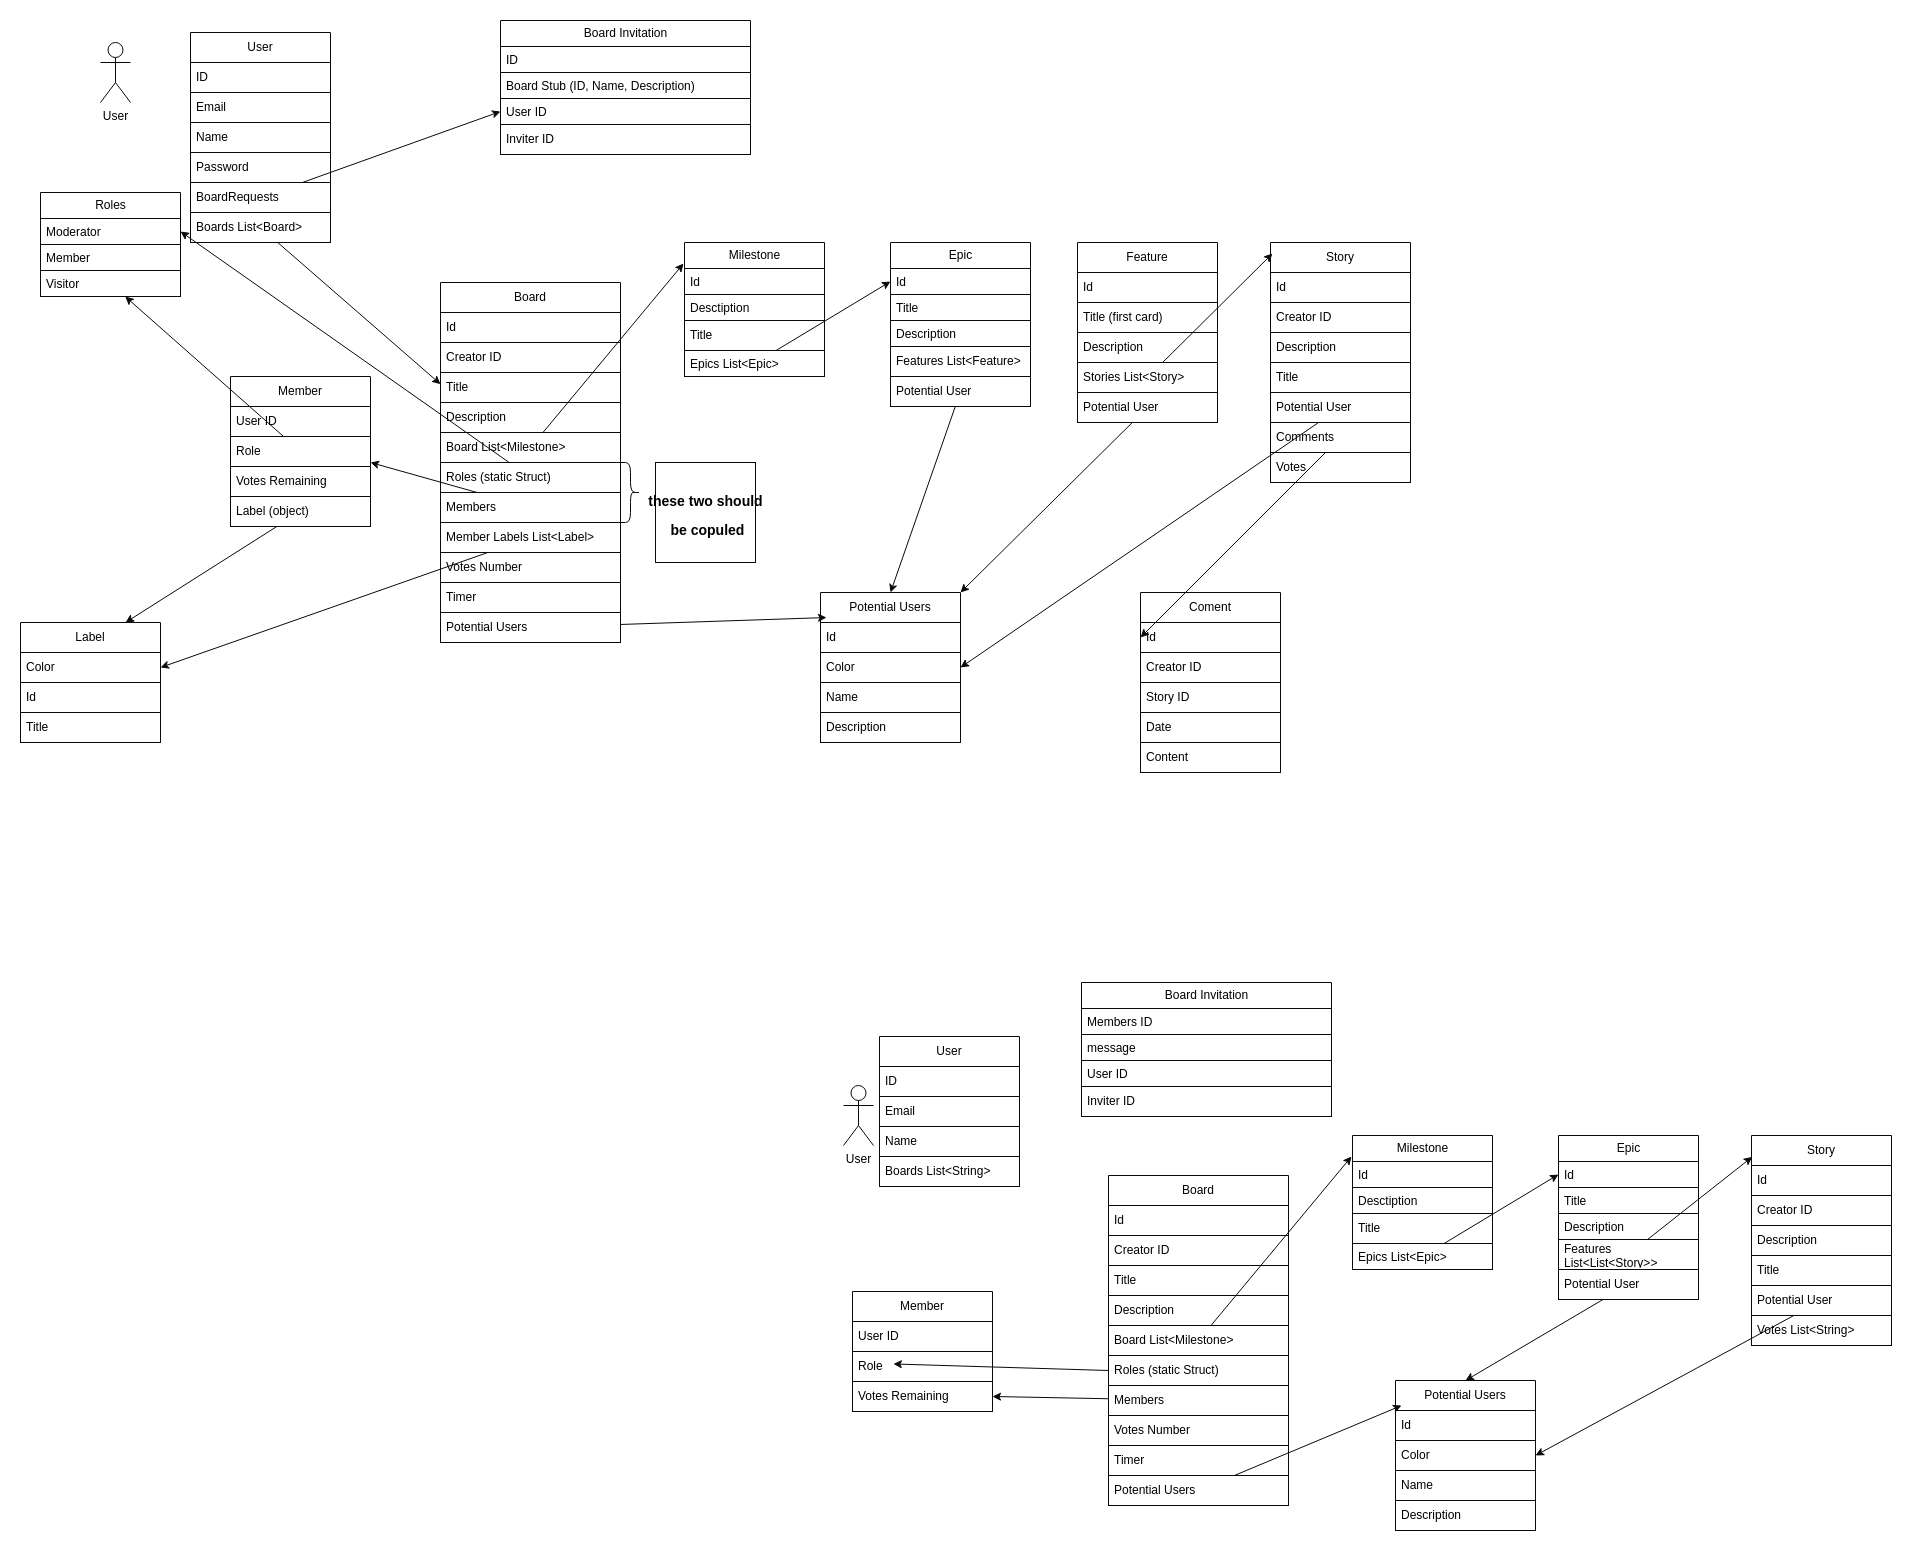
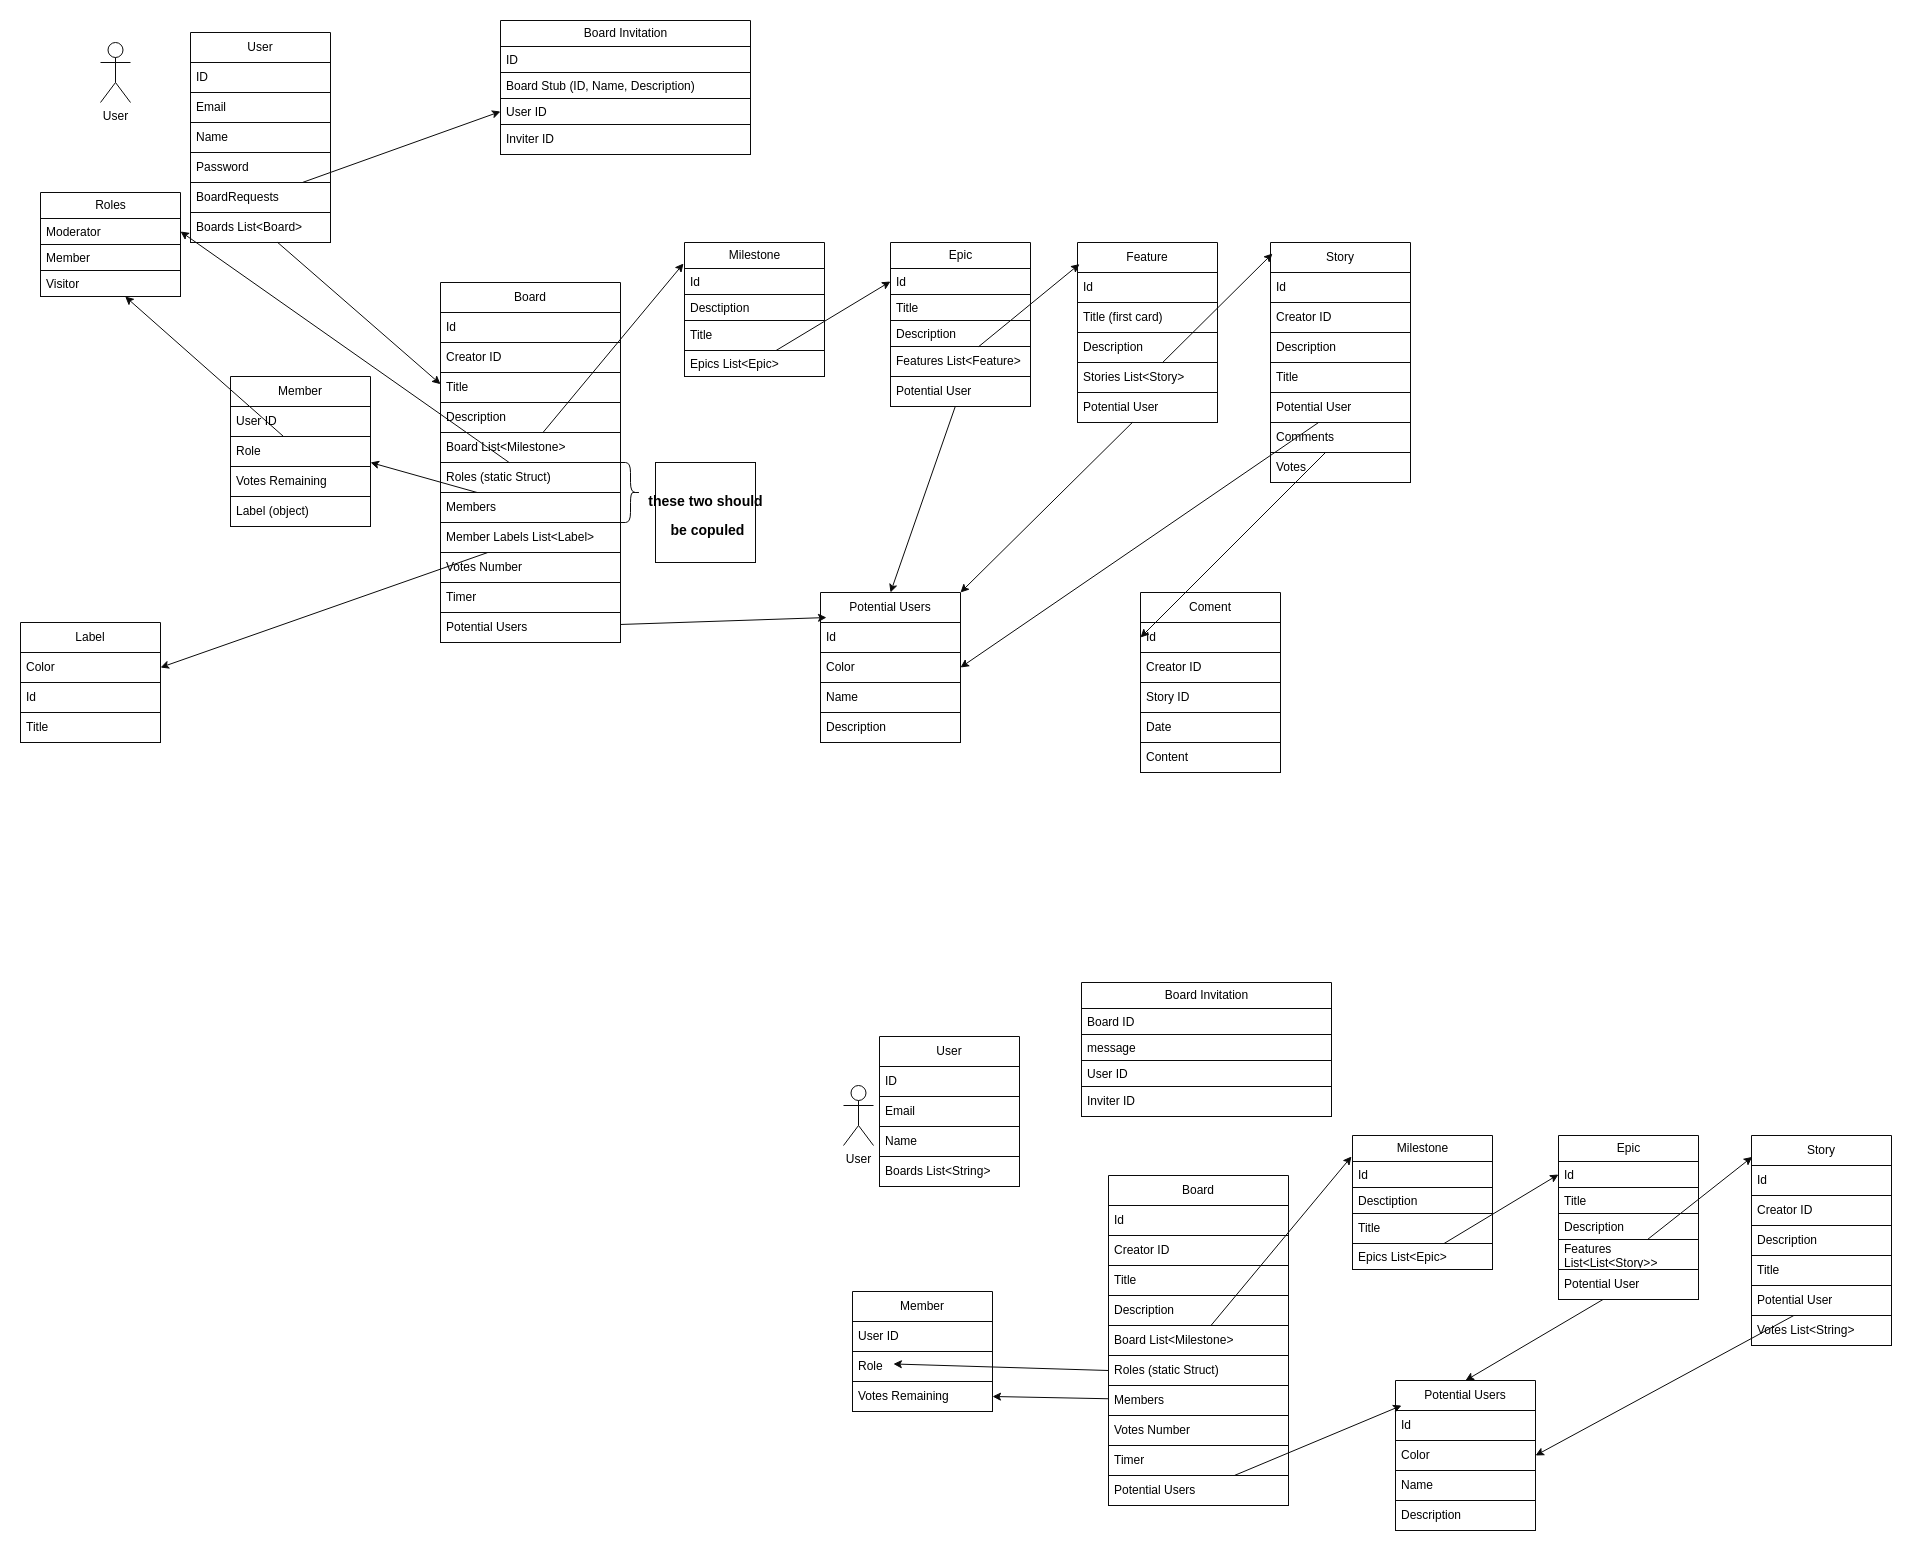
edge "Features List<Feature>" -> "Feature": added
edge "Label (object)" -> "Label": removed
node "Members ID": label "Members ID" -> "Board ID"
